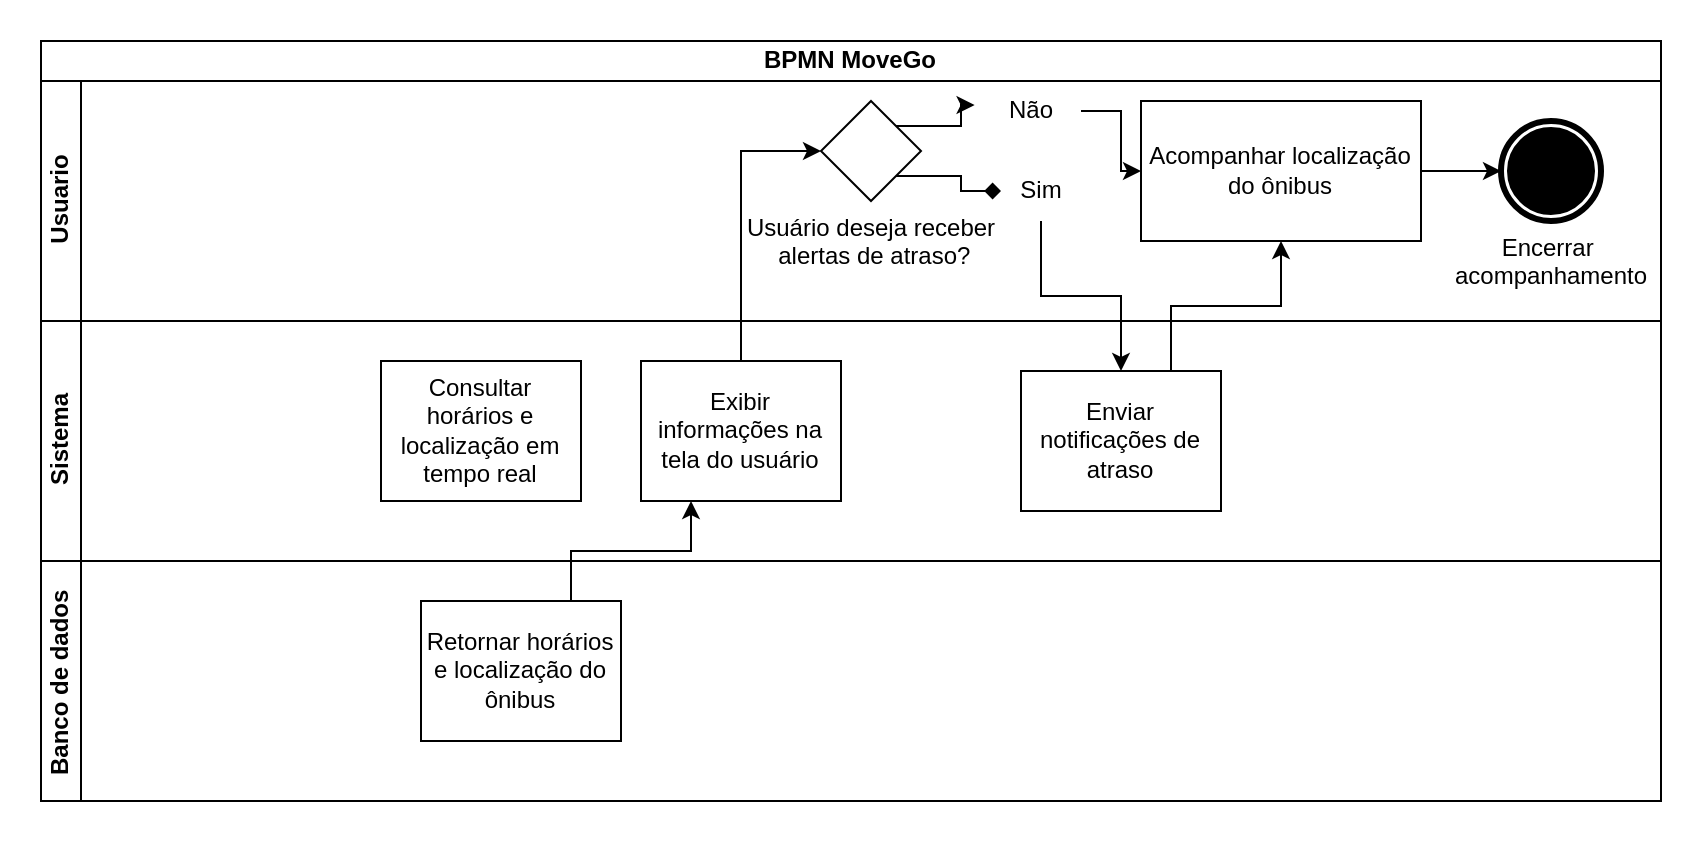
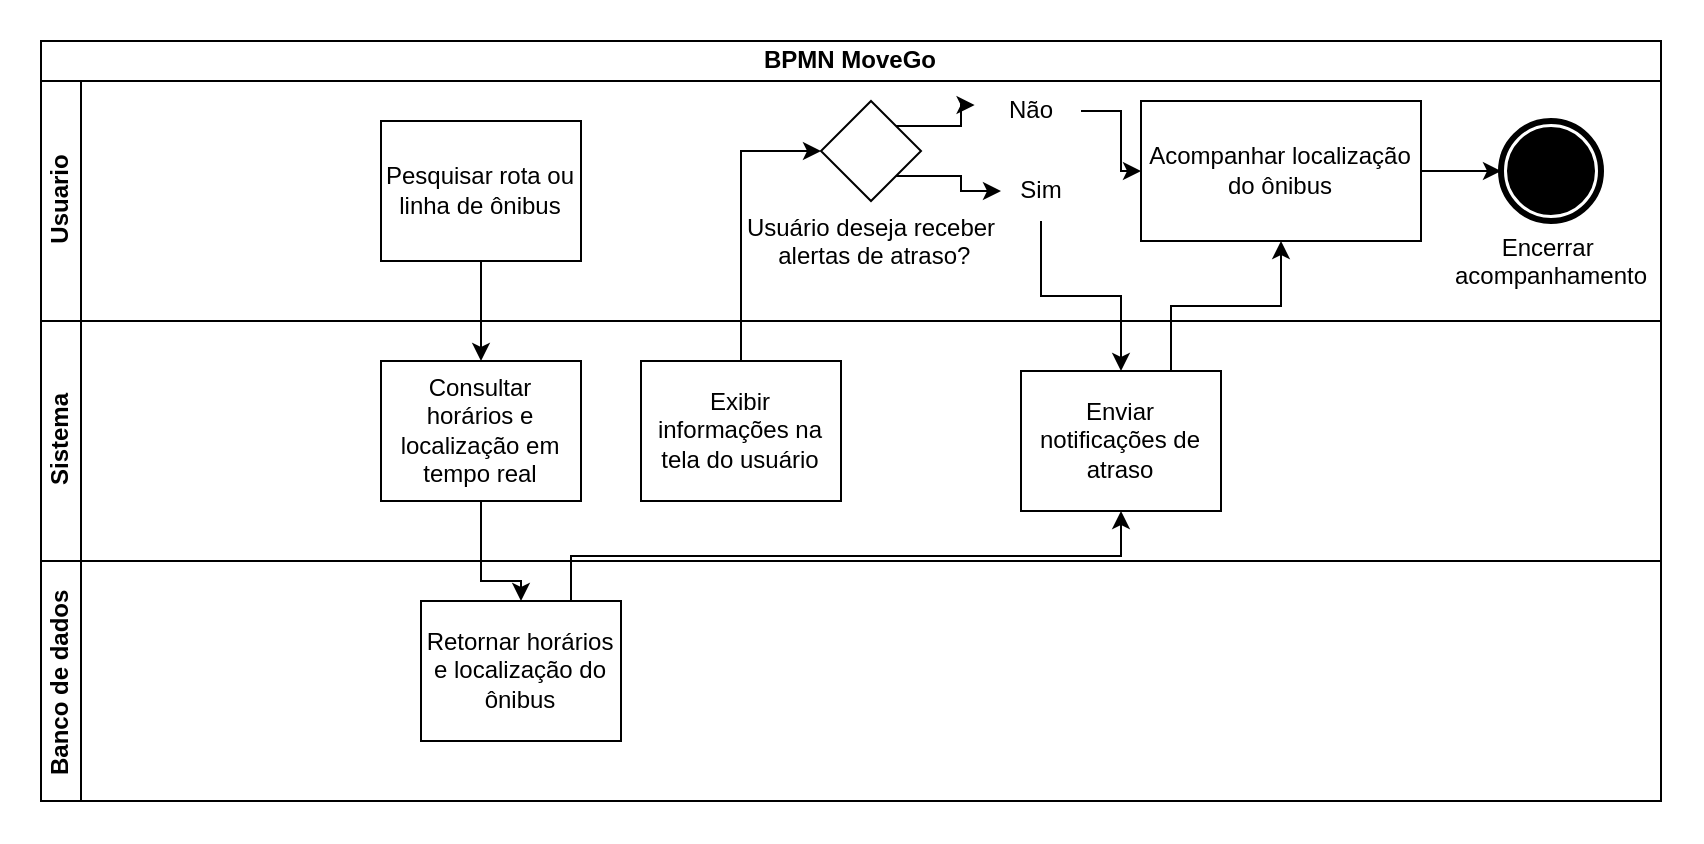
node "Pesquisar rota ou linha de ônibus": added
edge "Usuário deseja receber alertas de atraso?" -> "Sim": arrowhead diamond -> classic
edge "Pesquisar rota ou linha de ônibus" -> "Consultar horários e localização em tempo real": added
edge "Retornar horários e localização do ônibus" -> "Exibir informações na tela do usuário": now "Retornar horários e localização do ônibus" -> "Enviar notificações de atraso"
edge "Consultar horários e localização em tempo real" -> "Retornar horários e localização do ônibus": added
